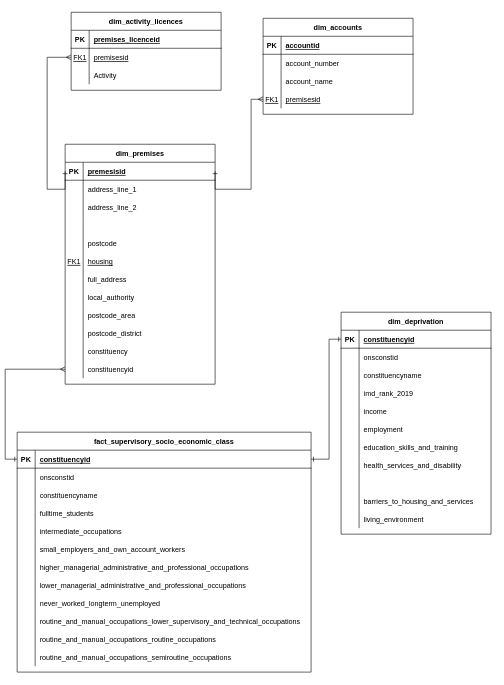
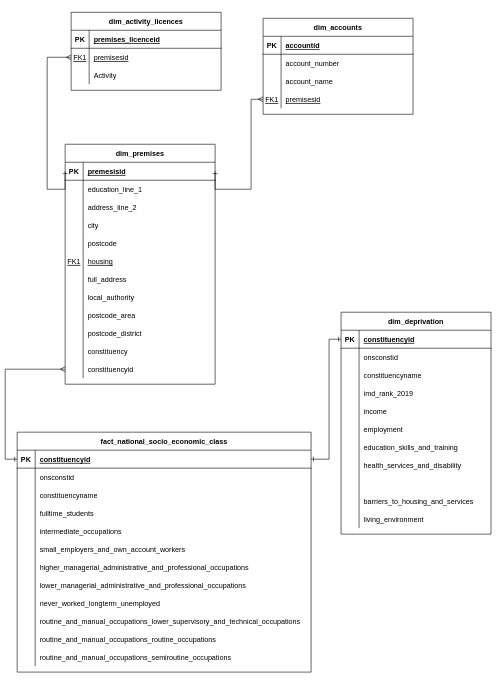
node "address_line_1": label "address_line_1" -> "education_line_1"
node "city": added
node "fact_supervisory_socio_economic_class": label "fact_supervisory_socio_economic_class" -> "fact_national_socio_economic_class"
